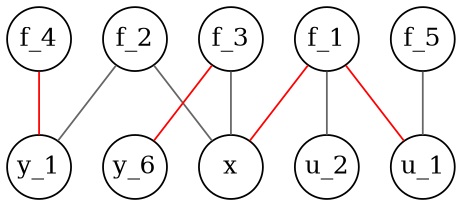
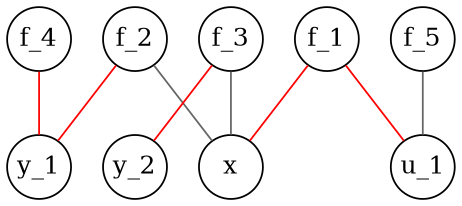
edge "f_2" -- "y_1": color gray40 -> red
node "y_6": label "y_6" -> "y_2"
node "u_2": removed
